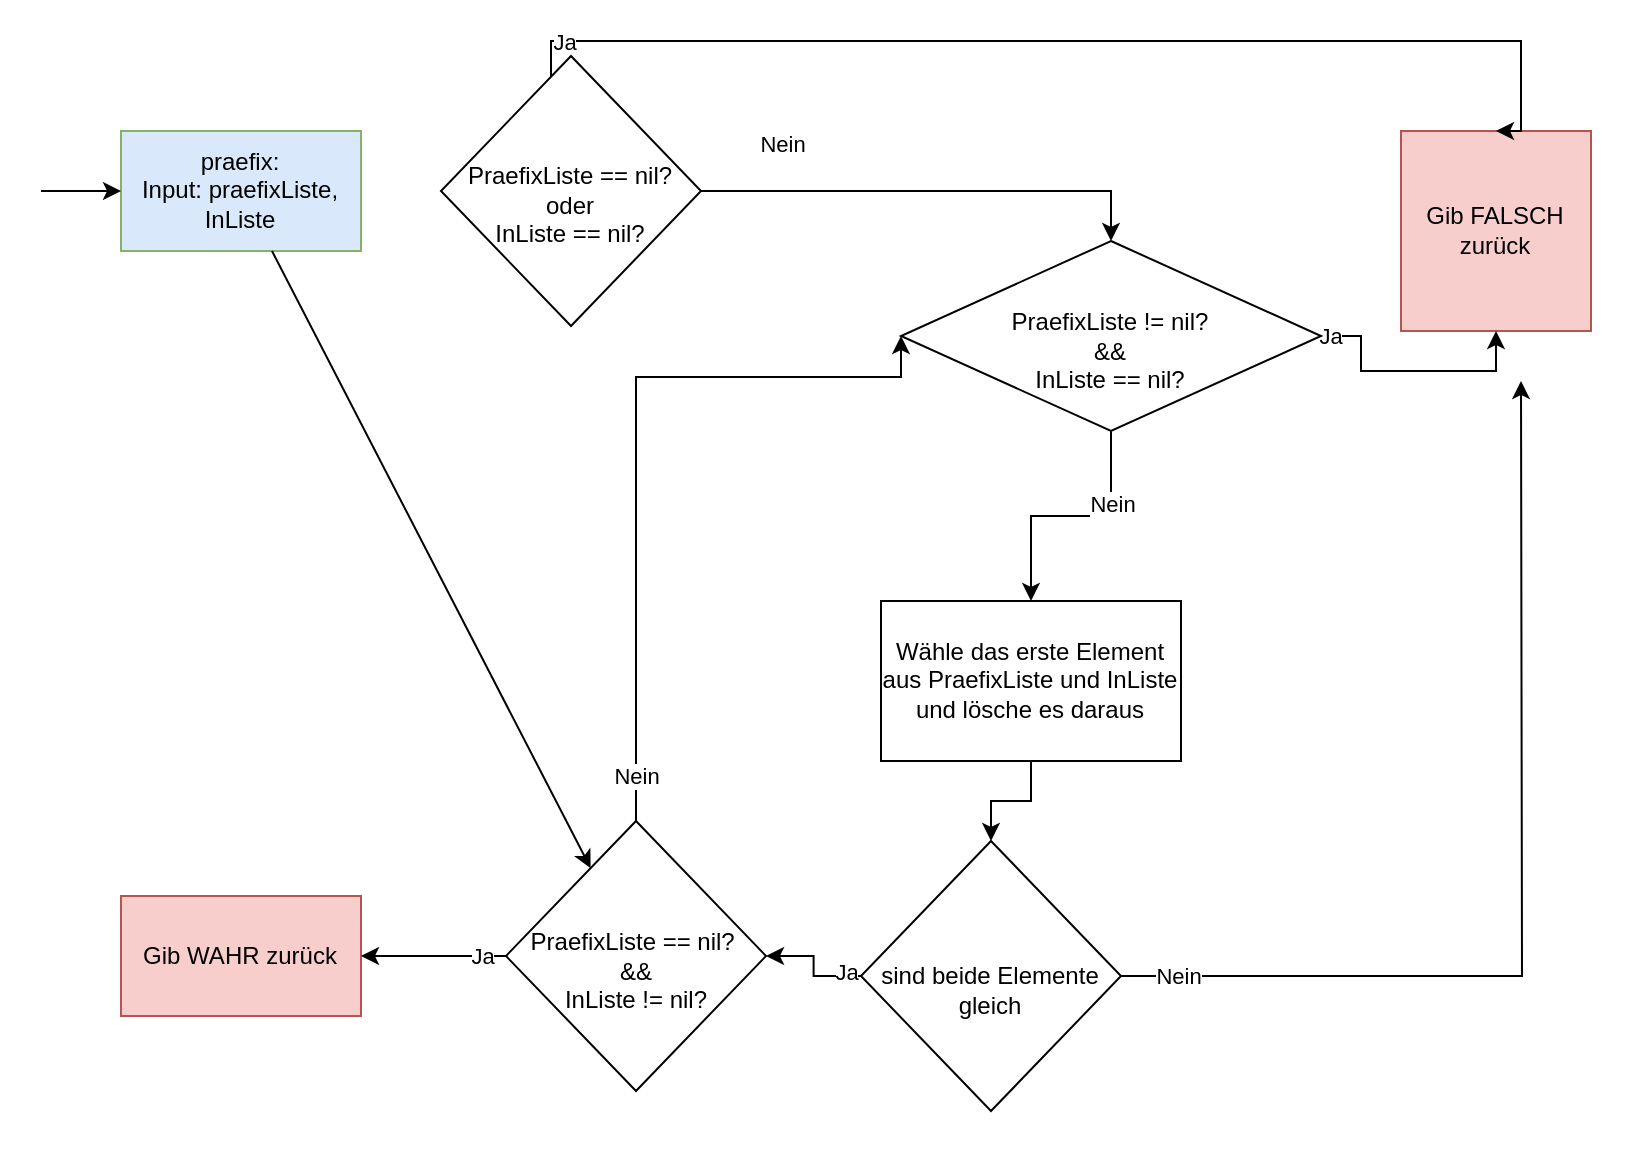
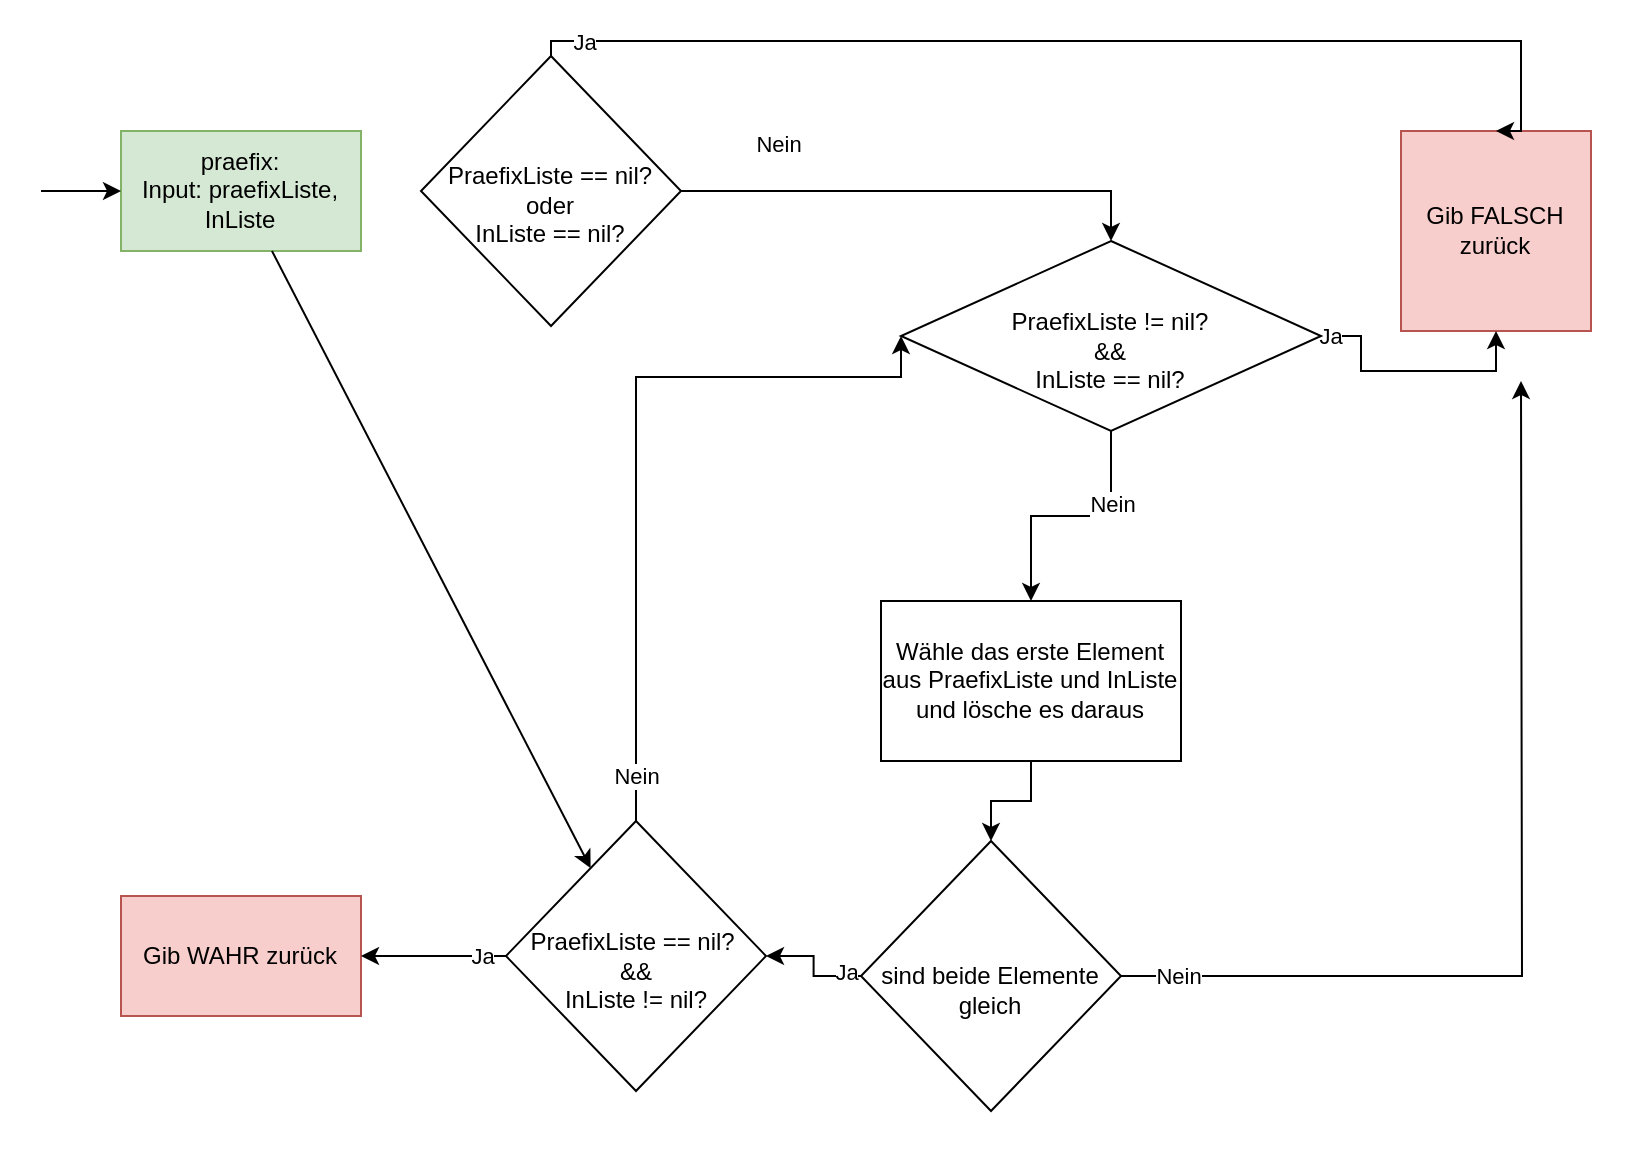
node "praefix: Input: praefixListe, InListe": fillcolor #dae8fc -> #d5e8d4
node "PraefixListe == nil? oder InListe == nil?": moved (571, 191) -> (551, 191)
